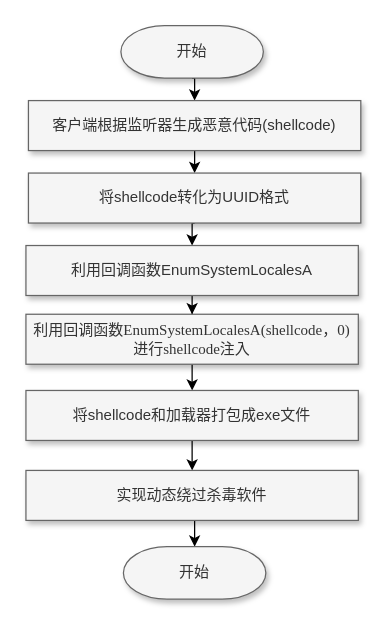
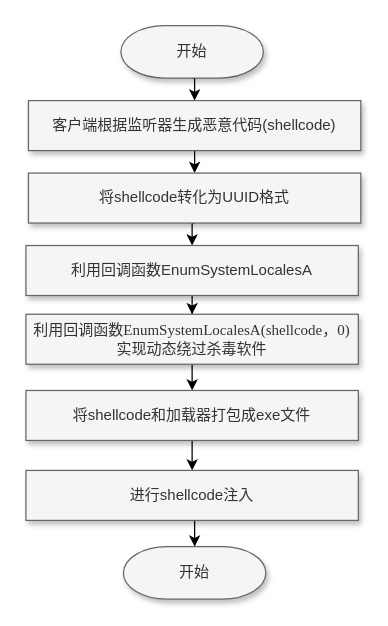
node "利用回调函数EnumSystemLocalesA(shellcode，0)进行shellcode注入": label "利用回调函数EnumSystemLocalesA(shellcode，0)进行shellcode注入" -> "利用回调函数EnumSystemLocalesA(shellcode，0)实现动态绕过杀毒软件"
node "实现动态绕过杀毒软件": label "实现动态绕过杀毒软件" -> "进行shellcode注入"
